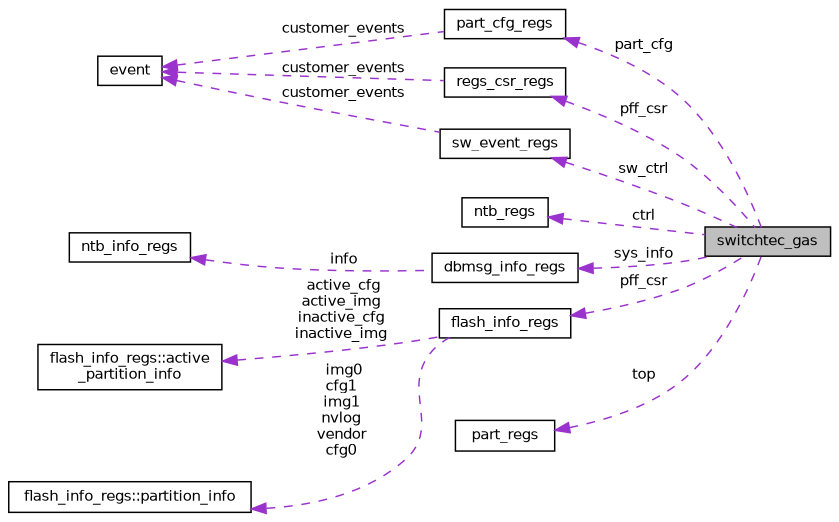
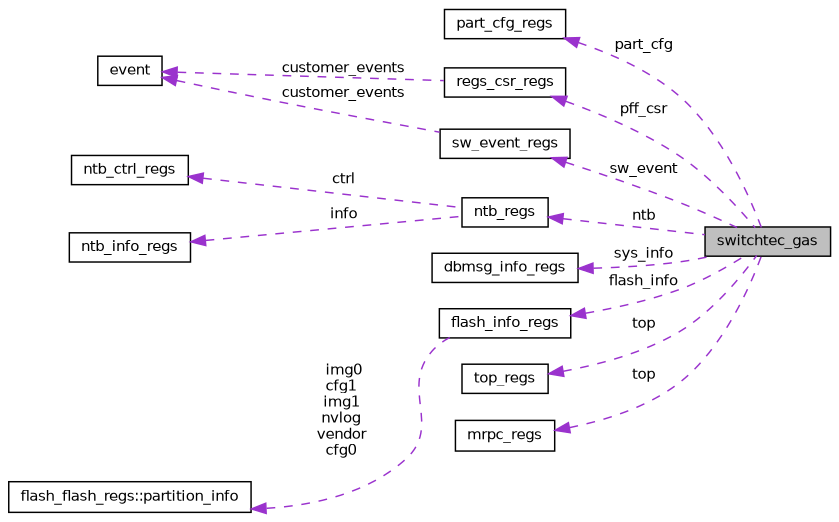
edge "part_cfg_regs" -> "event": removed, label "customer_events"
edge "switchtec_gas" -> "sw_event_regs": label " sw_ctrl" -> " sw_event"
node "ntb_ctrl_regs": added
edge "switchtec_gas" -> "ntb_regs": label " ctrl" -> " ntb"
edge "dbmsg_info_regs" -> "ntb_info_regs": now "ntb_regs" -> "ntb_info_regs"
edge "switchtec_gas" -> "flash_info_regs": label " pff_csr" -> " flash_info"
node "flash_info_regs::active _partition_info": removed
node "top_regs": added
node "part_regs": label "part_regs" -> "mrpc_regs"
node "flash_info_regs::partition_info": label "flash_info_regs::partition_info" -> "flash_flash_regs::partition_info"
